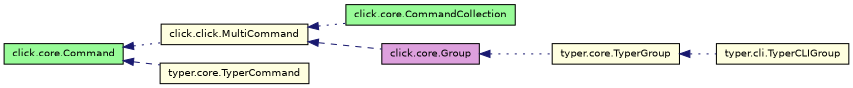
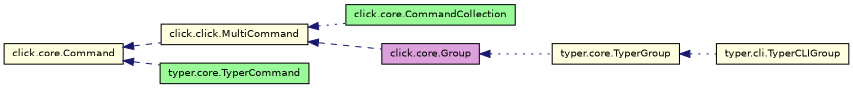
edge "click.click.MultiCommand" -> "click.core.Command": style dotted -> dashed
node "click.core.Command": fillcolor palegreen -> lightyellow
node "typer.core.TyperCommand": fillcolor lightyellow -> palegreen
